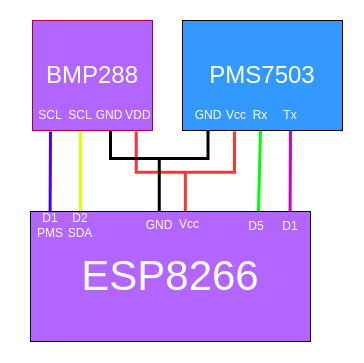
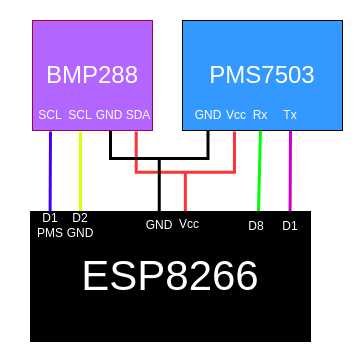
node "VDD": label "VDD" -> "SDA"
node "D2 SDA": label "D2 SDA" -> "D2 GND"
node "D5": label "D5" -> "D8"
node "ESP8266": fillcolor #b266ff -> #000000
